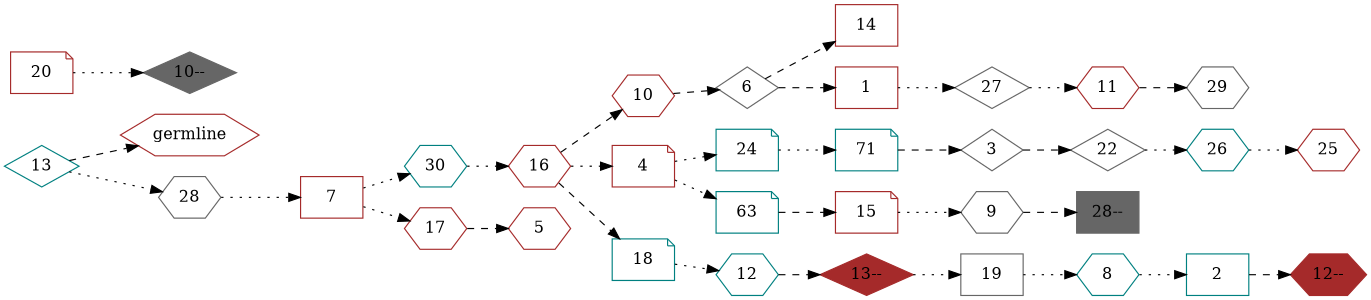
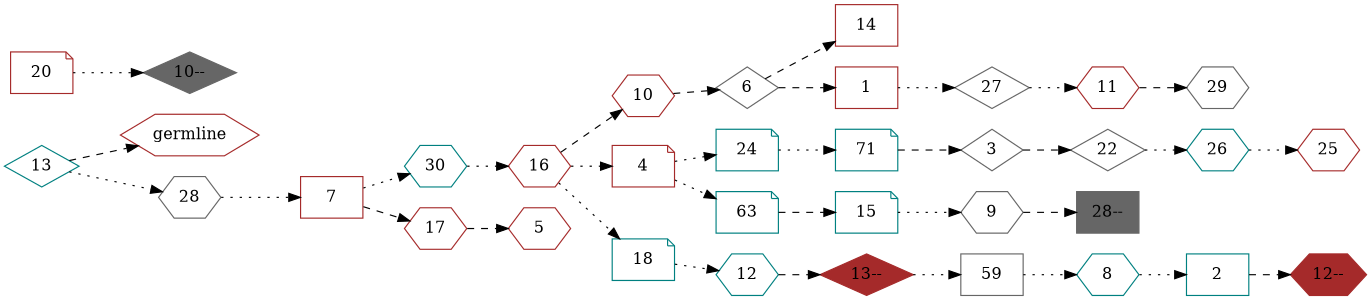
edge "16" -> "18": style dashed -> dotted
edge "7" -> "17": style dotted -> dashed
node "15": color brown -> teal
node "19": label "19" -> "59"
